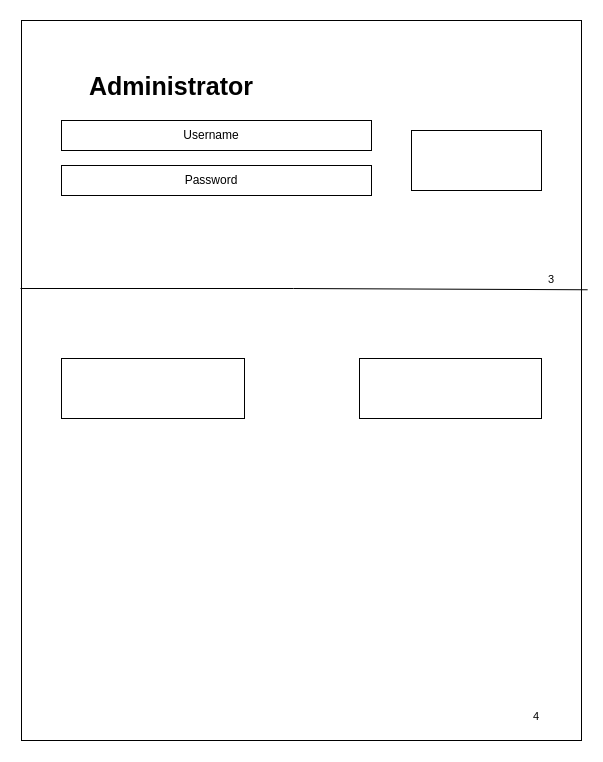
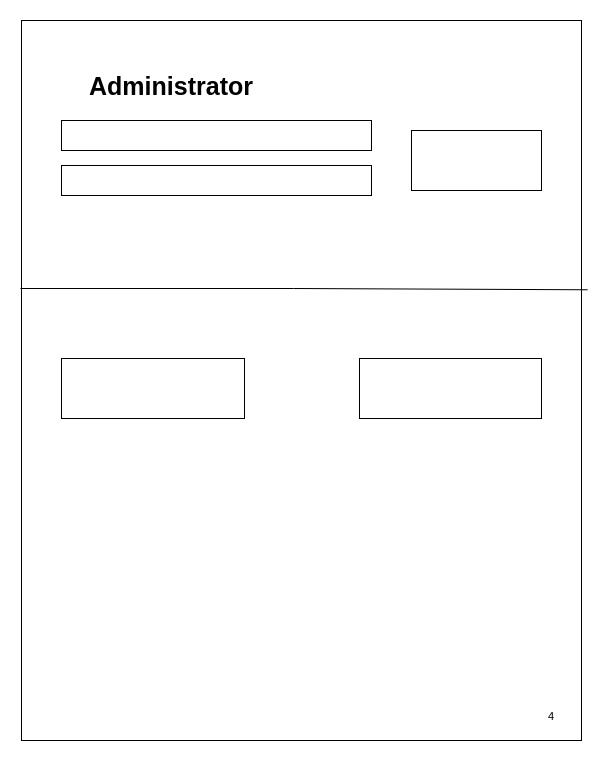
node "Username": removed
node "Password": removed
node "3": removed
node "4": moved (537, 717) -> (552, 717)
